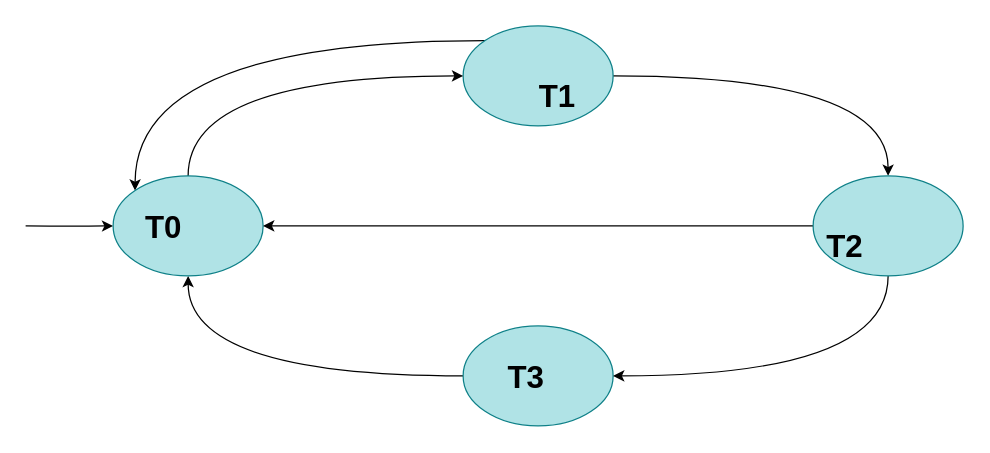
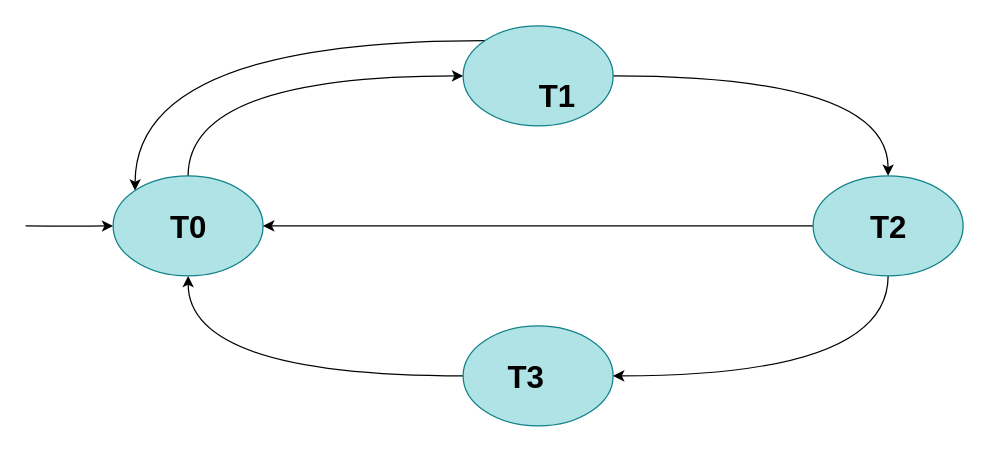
node "T0": moved (163, 226) -> (188, 226)
node "T2": moved (844, 244) -> (888, 226)
